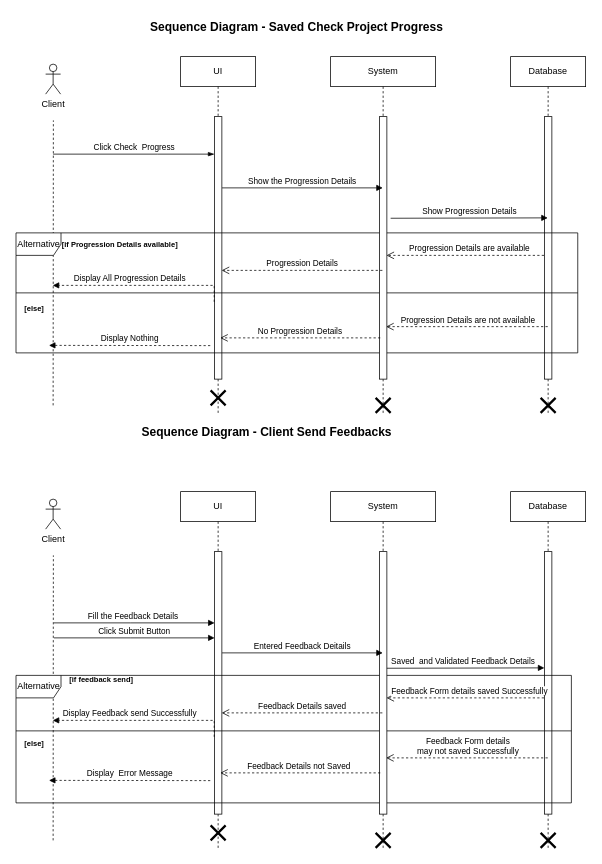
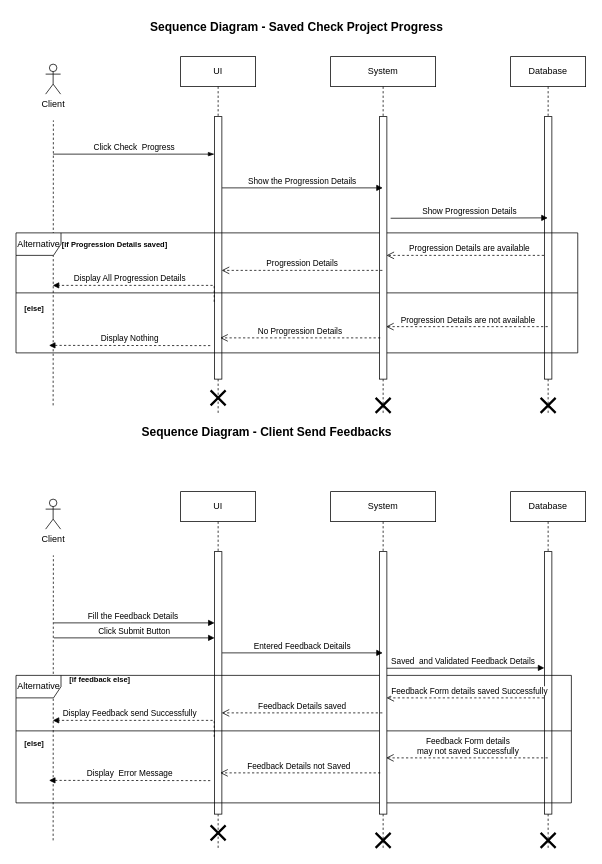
node "[if Progression Details available]": label "[if Progression Details available]" -> "[if Progression Details saved]"
node "[if feedback send]": label "[if feedback send]" -> "[if feedback else]"
